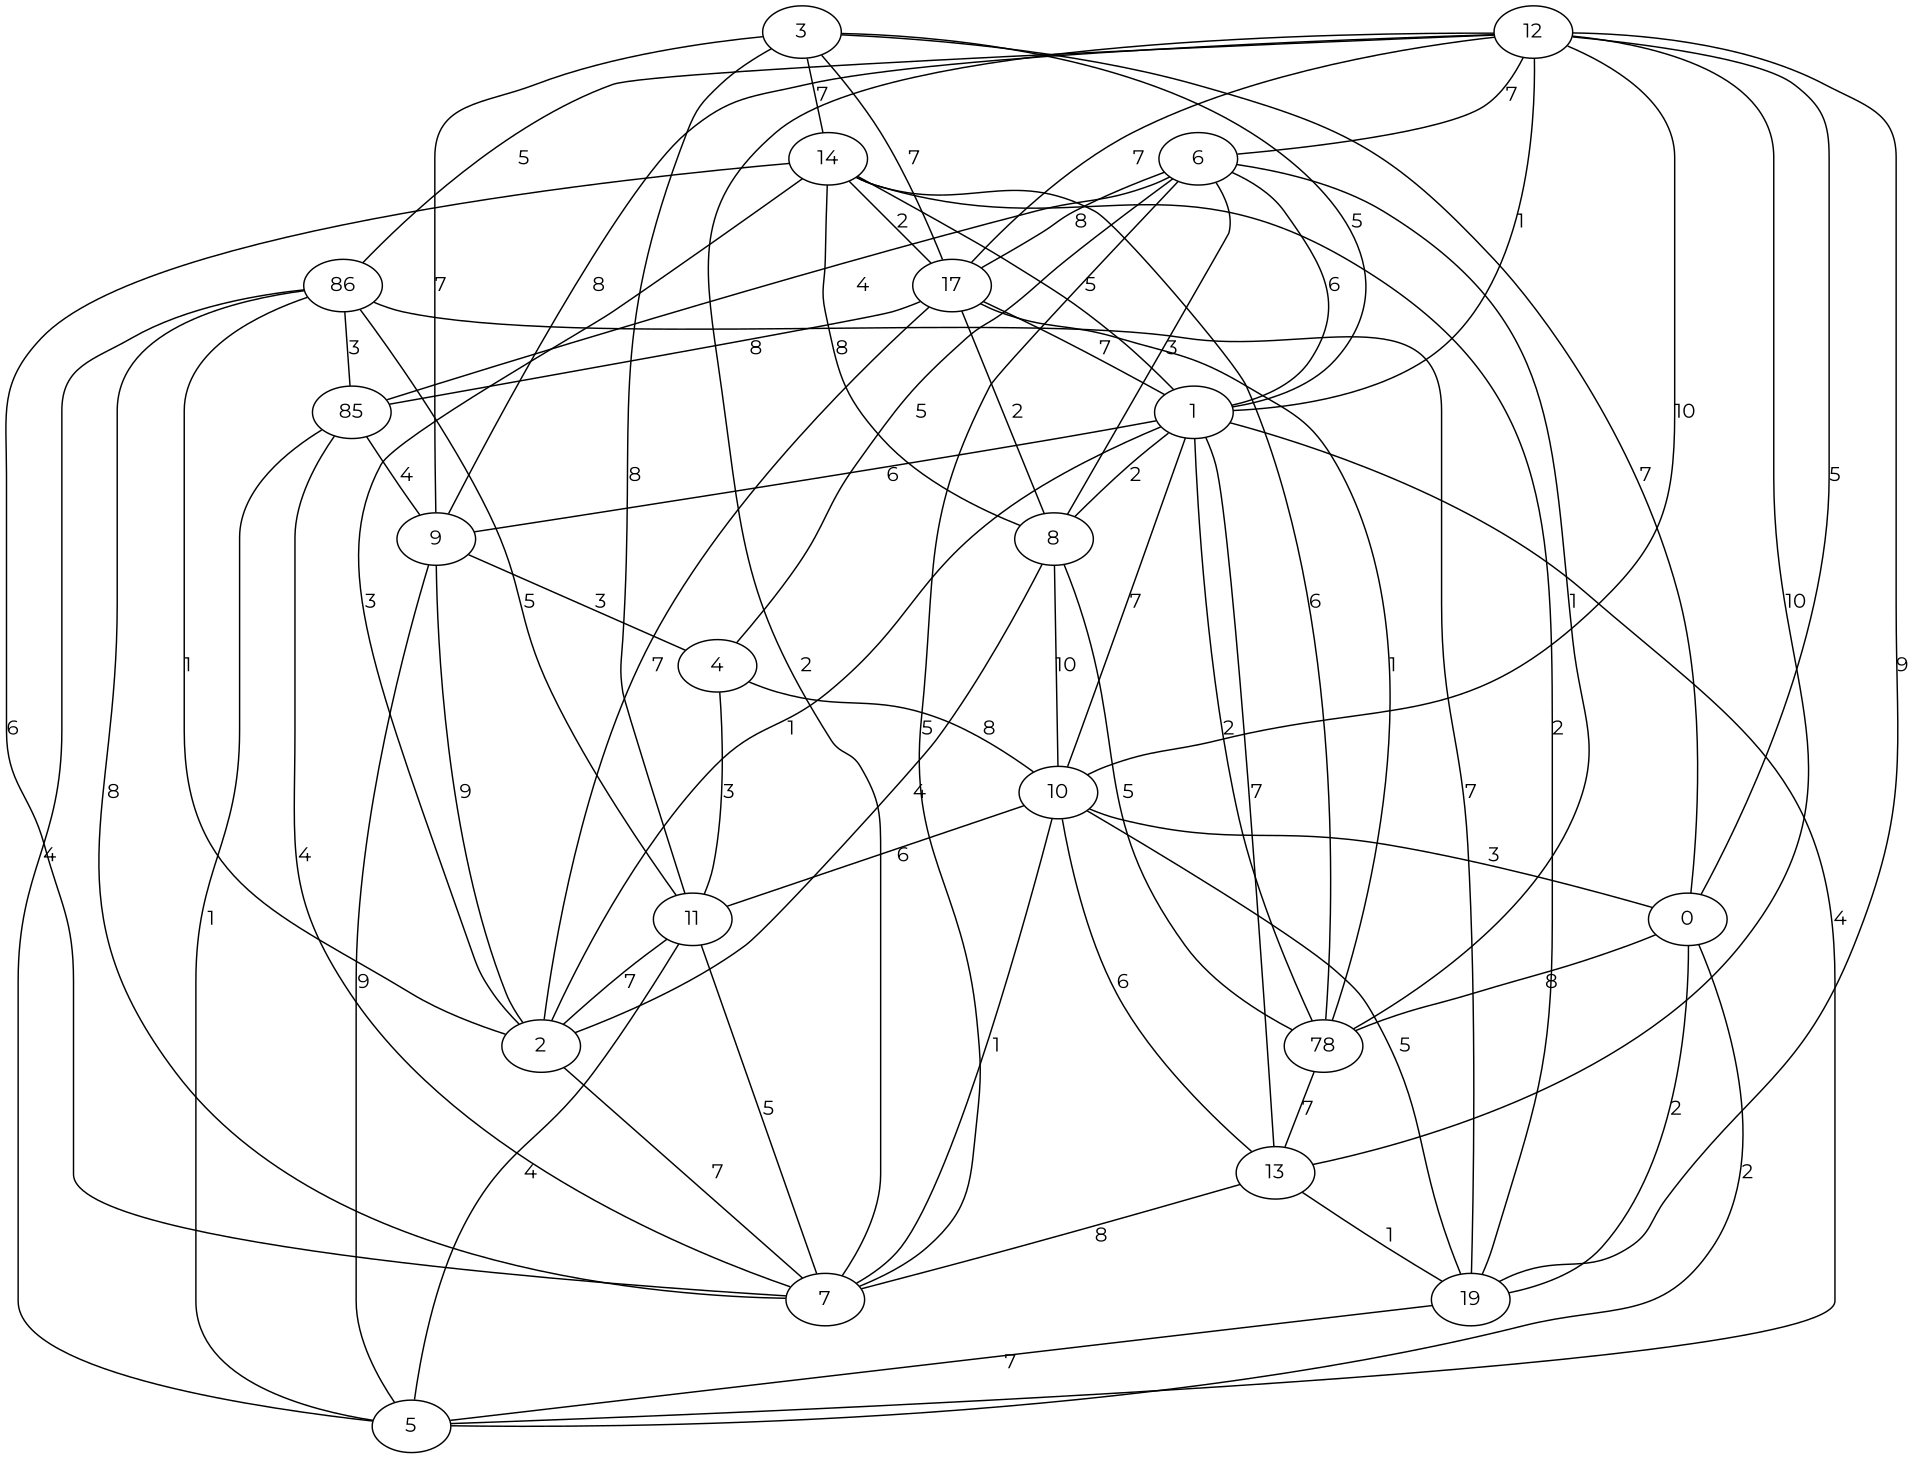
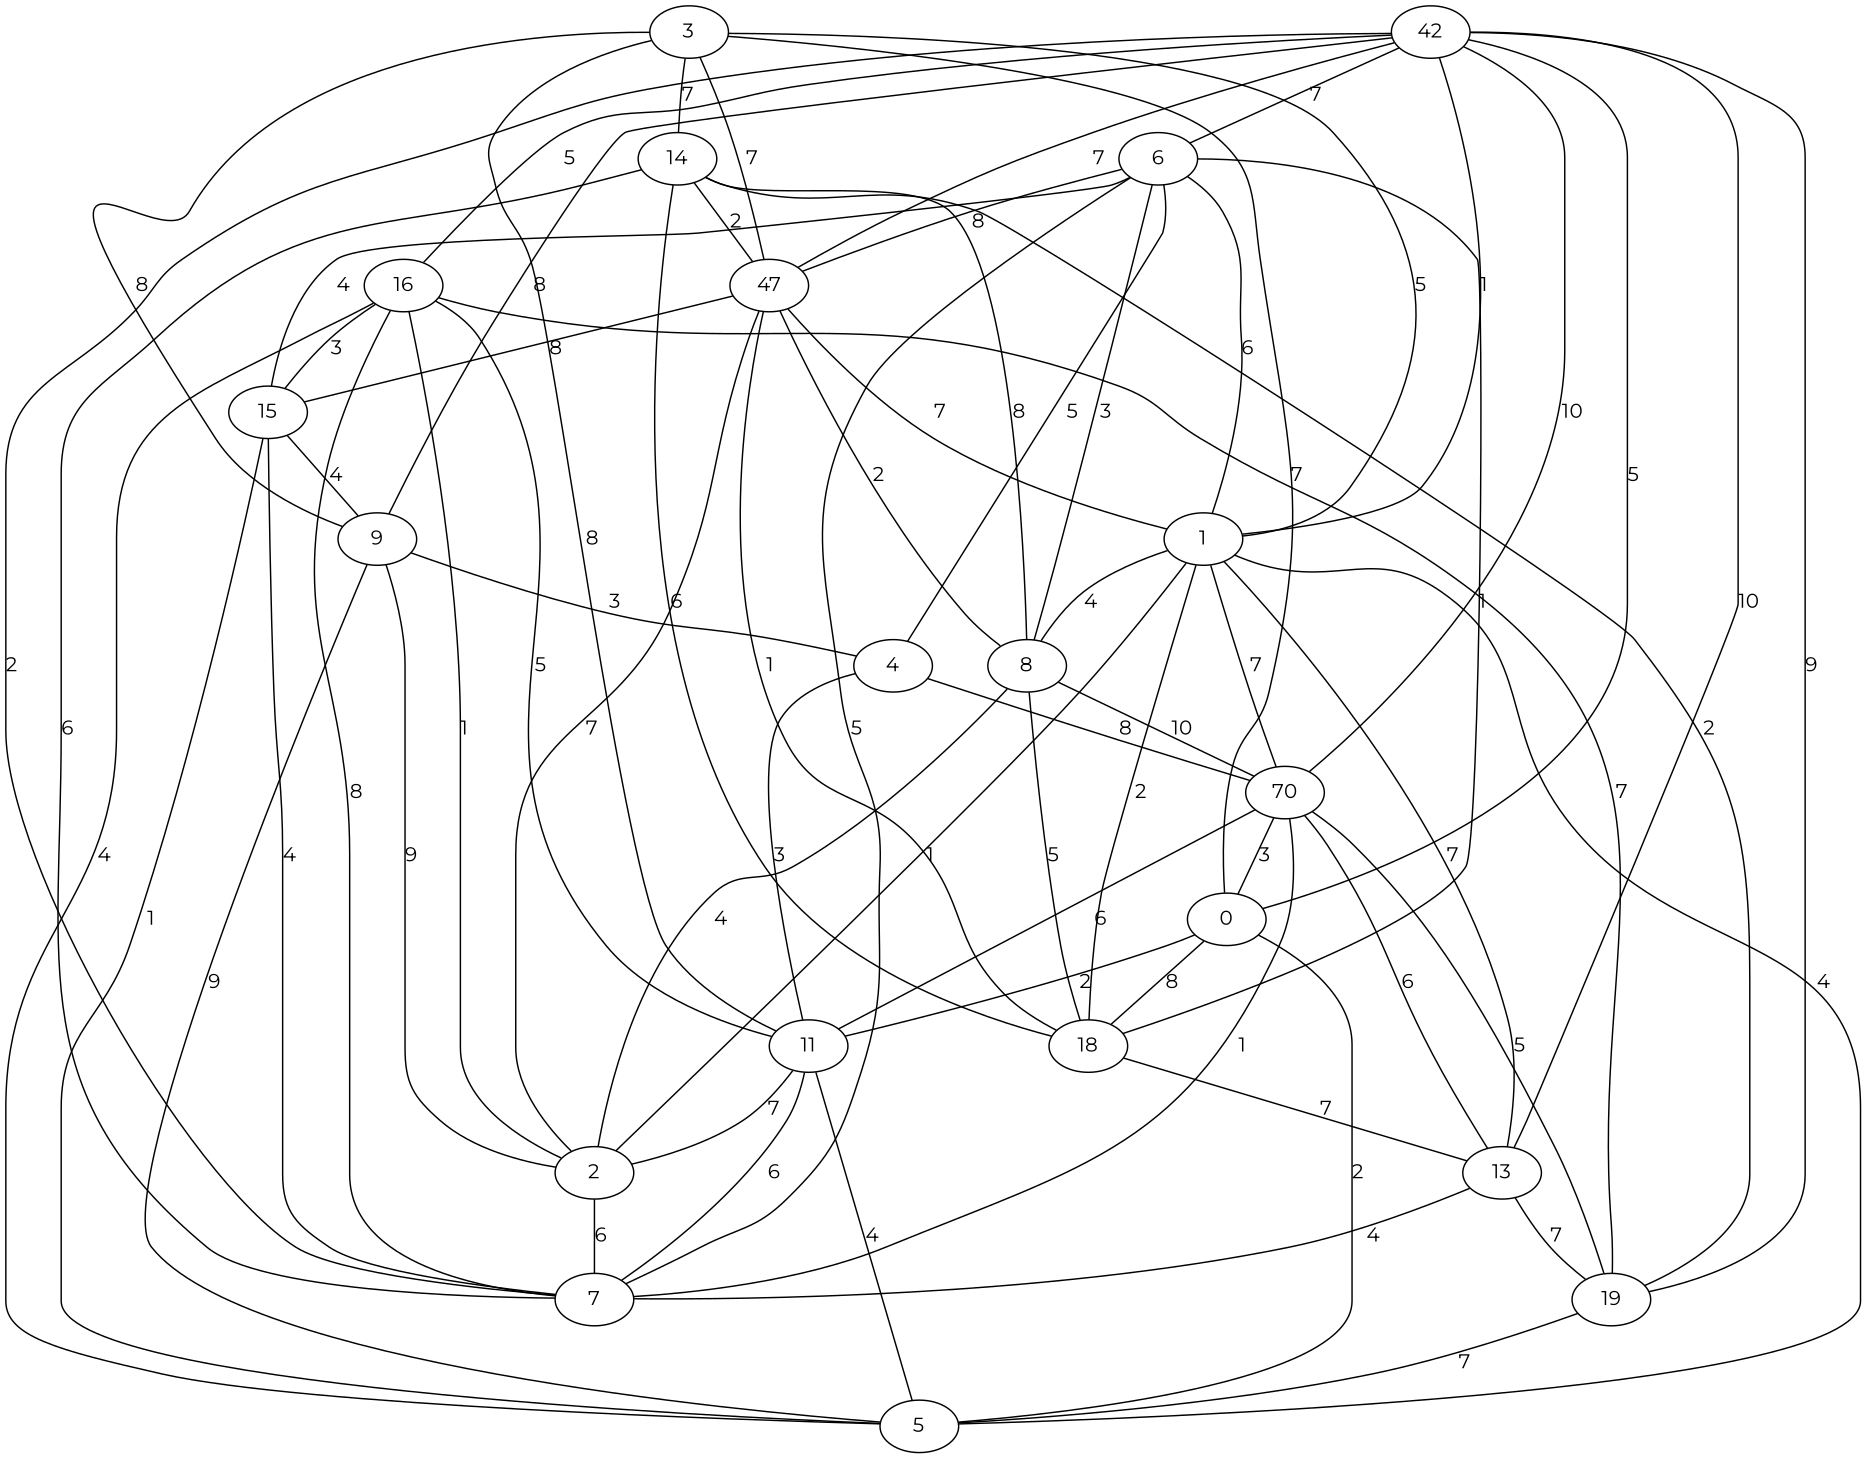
node "12": label "12" -> "42"
edge "14" -- "1": removed, label "5"
node "86": label "86" -> "16"
edge "3" -- "9": label "7" -> "8"
node "17": label "17" -> "47"
node "85": label "85" -> "15"
edge "1" -- "8": label "2" -> "4"
edge "1" -- "9": removed, label "6"
edge "14" -- "2": removed, label "3"
node "10": label "10" -> "70"
node "78": label "78" -> "18"
edge "11" -- "7": label "5" -> "6"
edge "0" -- "19": now "0" -- "11"
edge "2" -- "7": label "7" -> "6"
edge "13" -- "7": label "8" -> "4"
edge "13" -- "19": label "1" -> "7"
